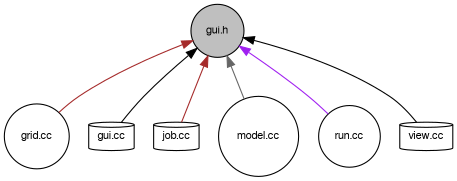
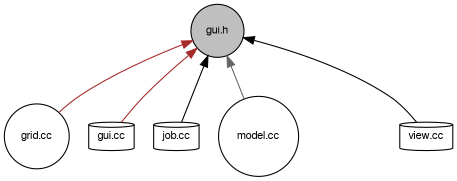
edge "gui.cc" -> "gui.h": color black -> brown
edge "job.cc" -> "gui.h": color brown -> black
node "run.cc": removed
